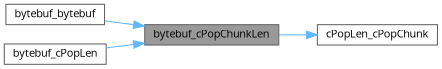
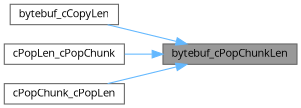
node "bytebuf_bytebuf": label "bytebuf_bytebuf" -> "bytebuf_cCopyLen"
edge "bytebuf_cPopChunkLen" -> "cPopLen_cPopChunk": reversed
node "bytebuf_cPopLen": label "bytebuf_cPopLen" -> "cPopChunk_cPopLen"
